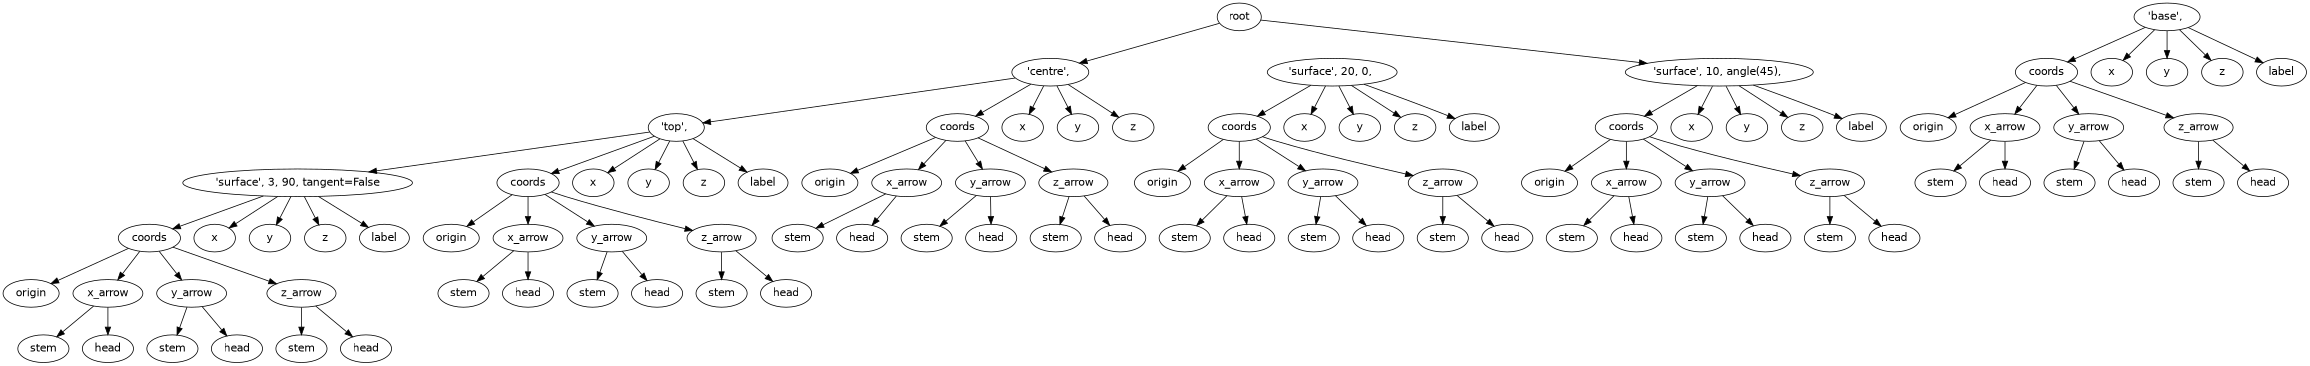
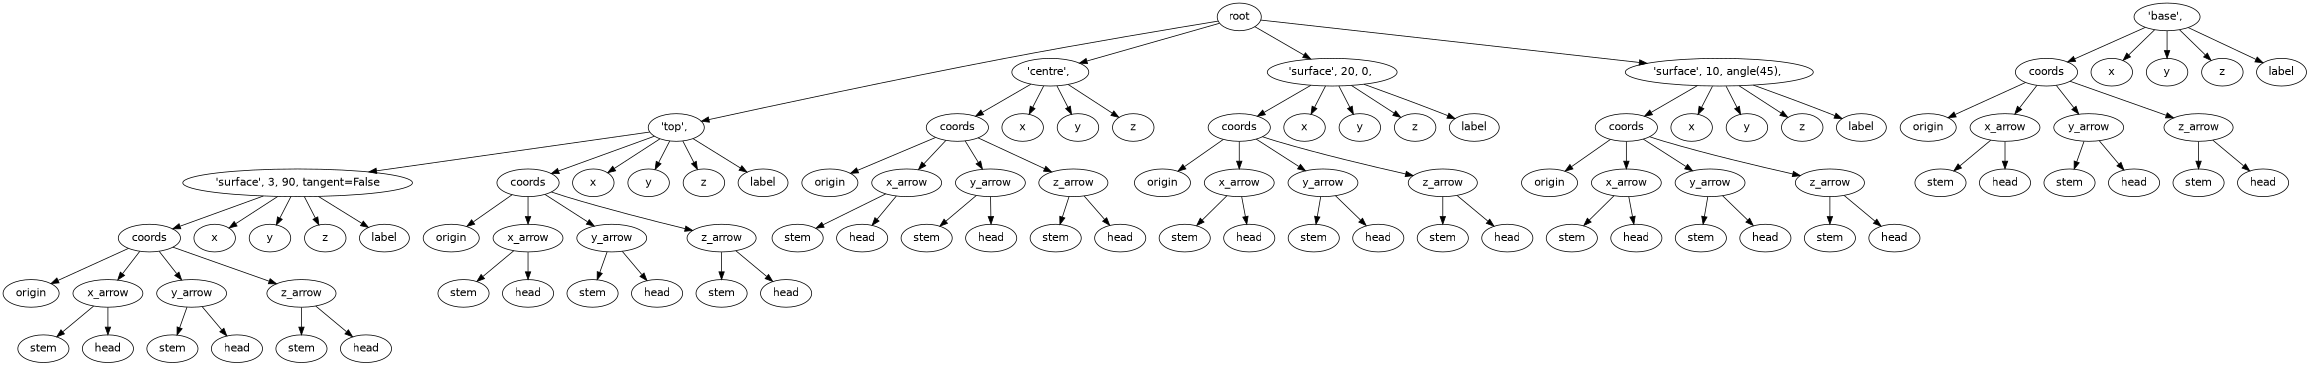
edge "root" -> "'surface', 20, 0,": added
edge "'centre'," -> "'top',": now "root" -> "'top',"
